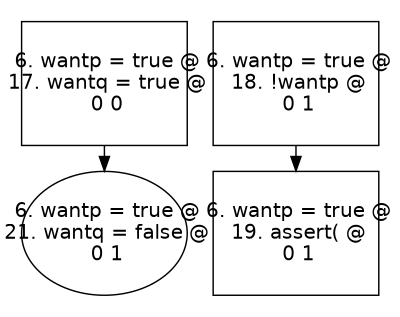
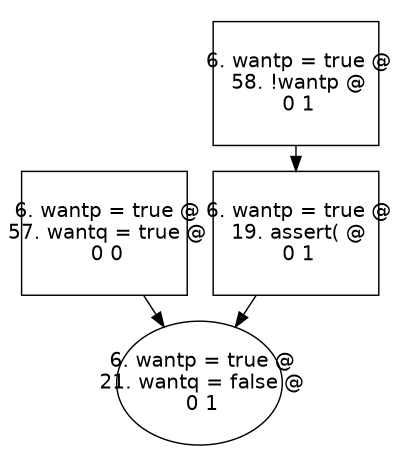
node "6. wantp = true @ 17. wantq = true @ 0 0": label "6. wantp = true @ 17. wantq = true @ 0 0" -> "6. wantp = true @ 57. wantq = true @ 0 0"
node "6. wantp = true @ 18. !wantp @ 0 1": label "6. wantp = true @ 18. !wantp @ 0 1" -> "6. wantp = true @ 58. !wantp @ 0 1"
edge "6. wantp = true @ 19. assert( @ 0 1" -> "6. wantp = true @ 21. wantq = false @ 0 1": added
